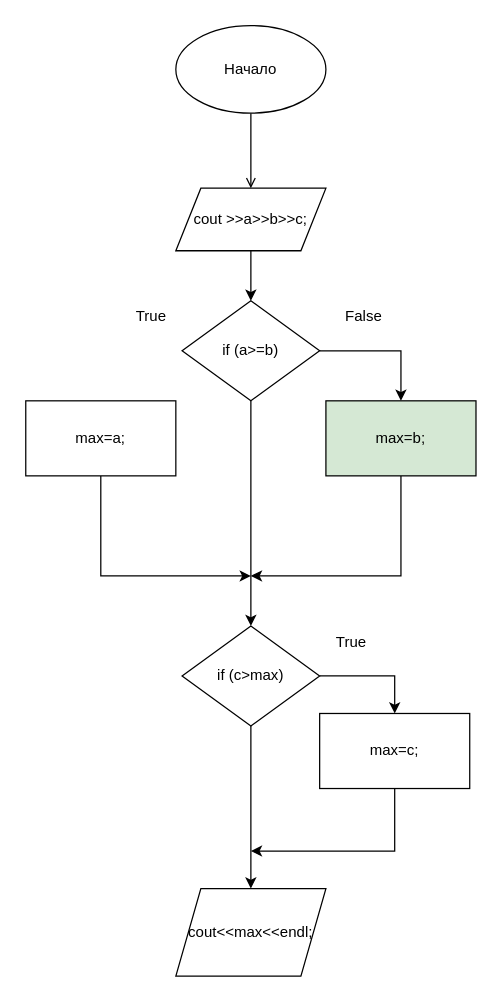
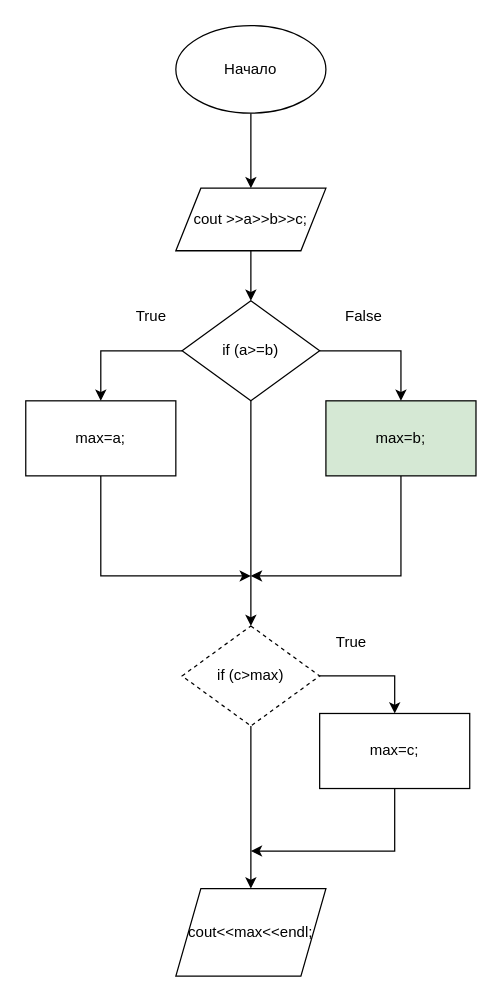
edge "Начало" -> "cout >>a>>b>>c;": arrowhead open -> classic
edge "if (a>=b)" -> "max=a;": added
node "if (c>max)": style solid -> dashed
